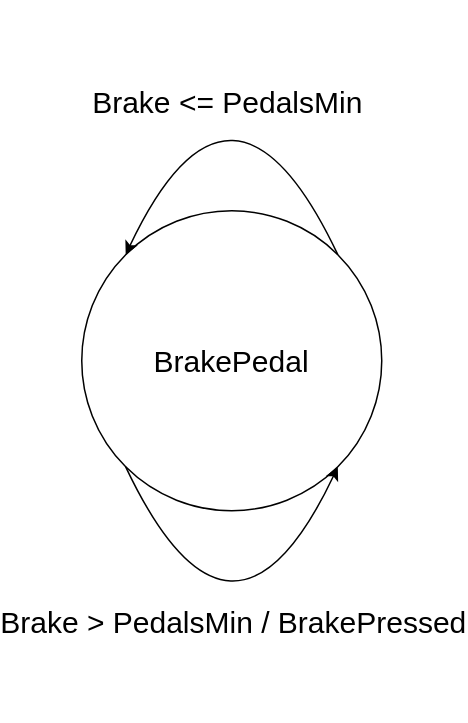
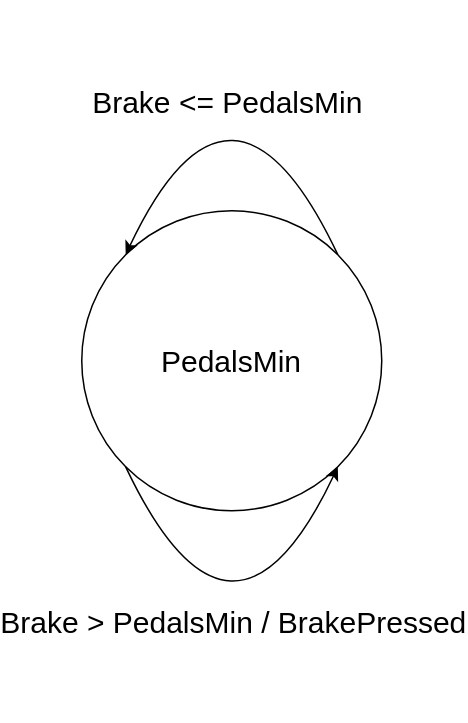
node "BrakePedal": label "BrakePedal" -> "PedalsMin"
